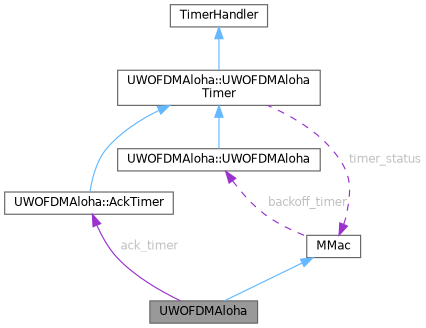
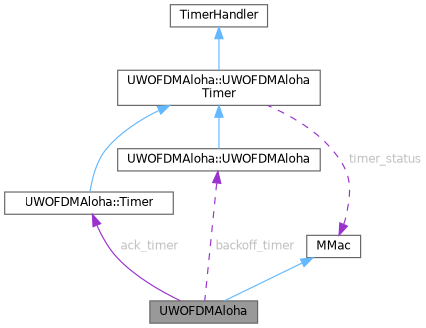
node "UWOFDMAloha::AckTimer": label "UWOFDMAloha::AckTimer" -> "UWOFDMAloha::Timer"
edge "MMac" -> "UWOFDMAloha::UWOFDMAloha": now "UWOFDMAloha" -> "UWOFDMAloha::UWOFDMAloha"
